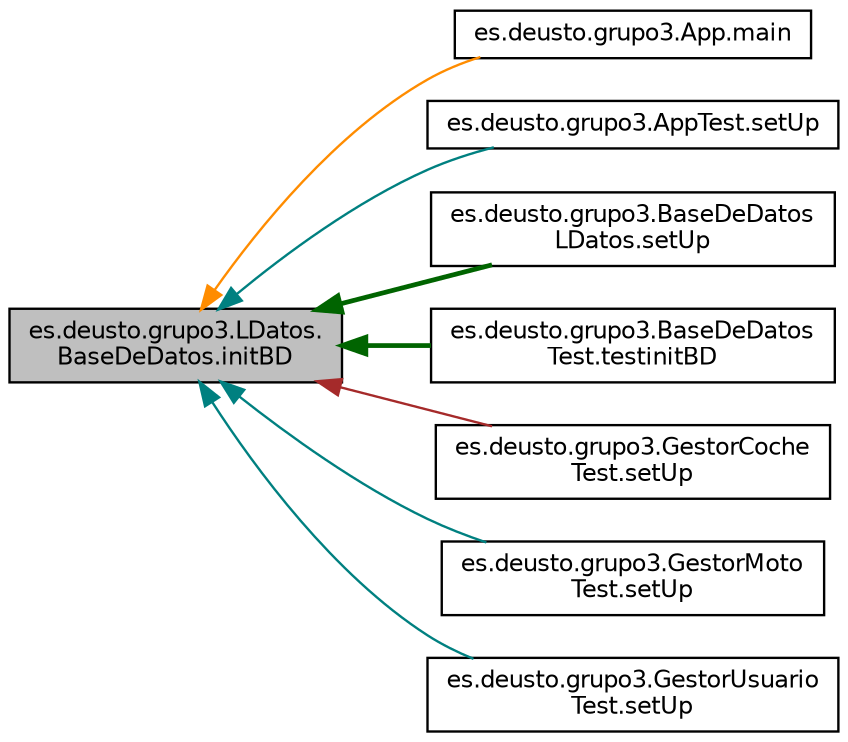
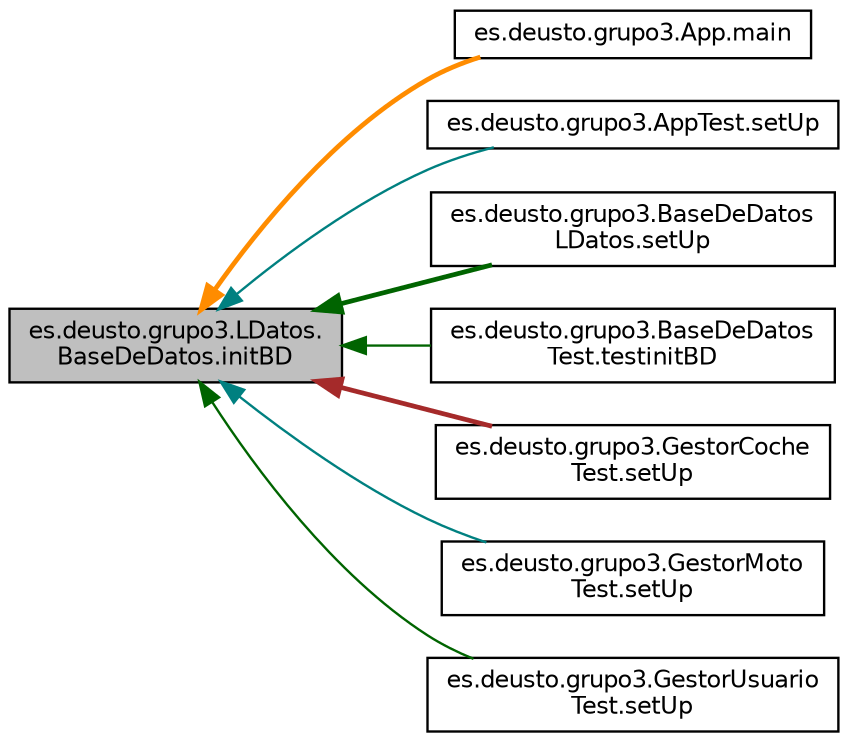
edge "es.deusto.grupo3.App.main" -> "es.deusto.grupo3.LDatos. BaseDeDatos.initBD": style solid -> bold
edge "es.deusto.grupo3.BaseDeDatos Test.testinitBD" -> "es.deusto.grupo3.LDatos. BaseDeDatos.initBD": style bold -> solid
edge "es.deusto.grupo3.GestorCoche Test.setUp" -> "es.deusto.grupo3.LDatos. BaseDeDatos.initBD": style solid -> bold
edge "es.deusto.grupo3.GestorUsuario Test.setUp" -> "es.deusto.grupo3.LDatos. BaseDeDatos.initBD": color teal -> darkgreen
